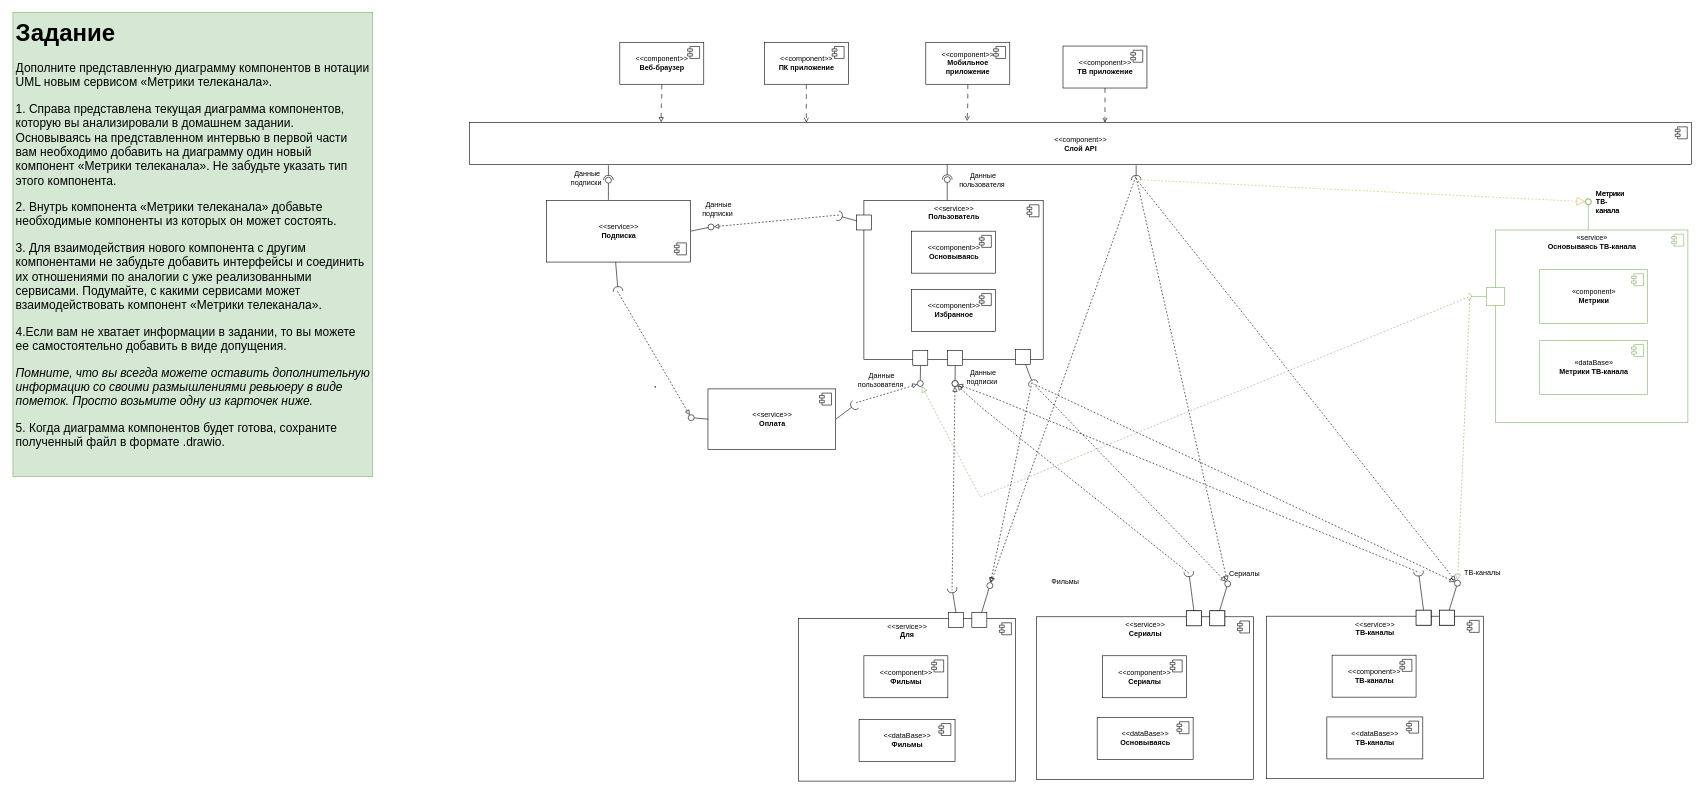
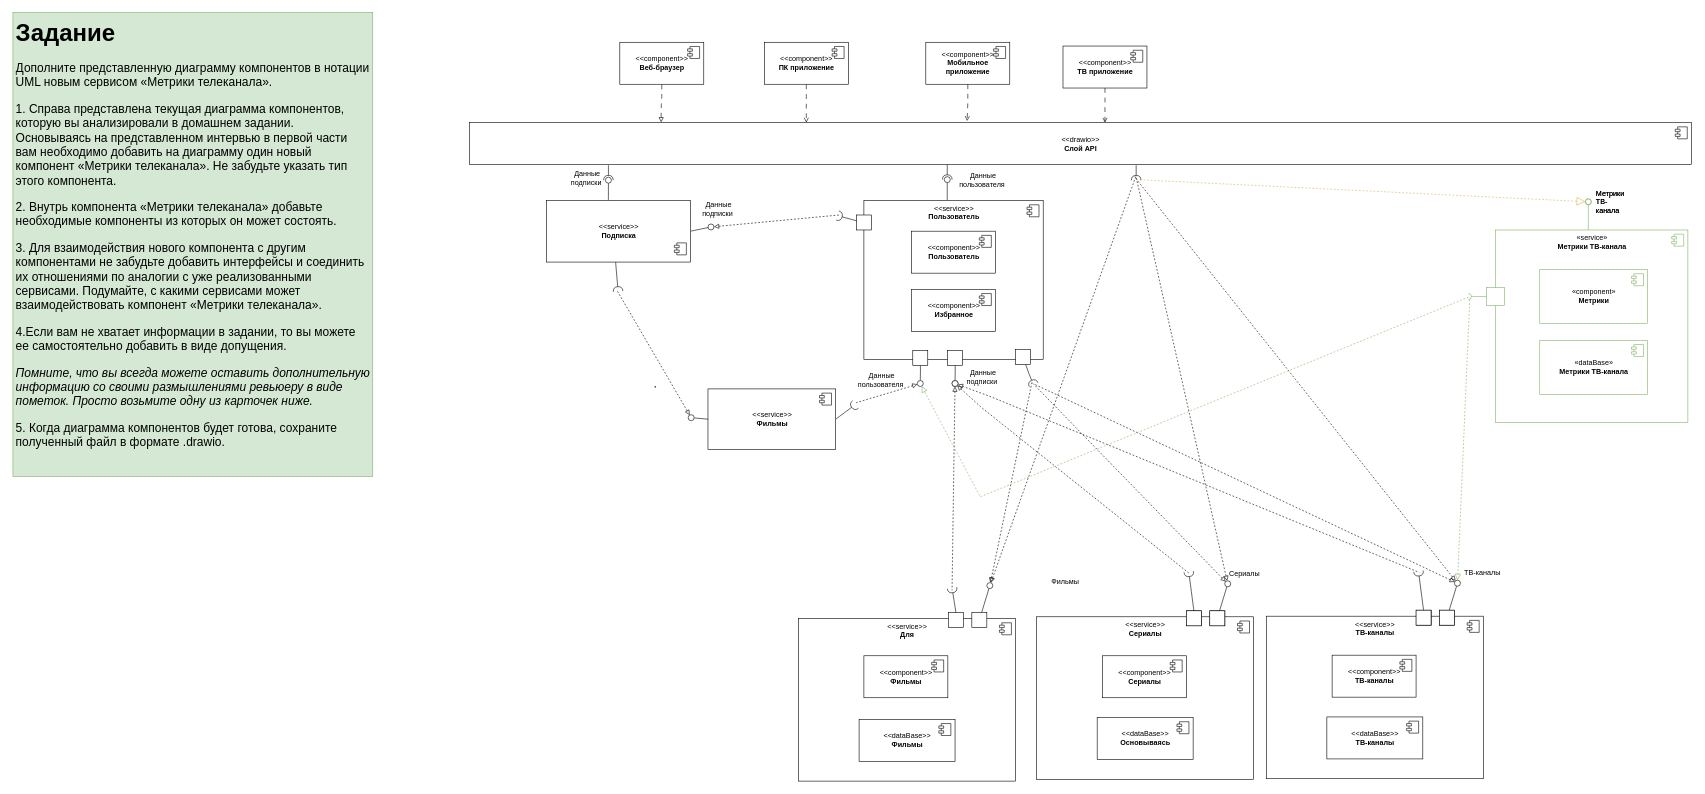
node "<<component>> Слой API": label "<<component>> Слой API" -> "<<drawio>> Слой API"
node "«service» Основываясь ТВ-канала": label "«service» Основываясь ТВ-канала" -> "«service» Метрики ТВ-канала"
node "<<component>> Основываясь": label "<<component>> Основываясь" -> "<<component>> Пользователь"
node "<<service>>Оплата": label "<<service>>Оплата" -> "<<service>>Фильмы"
